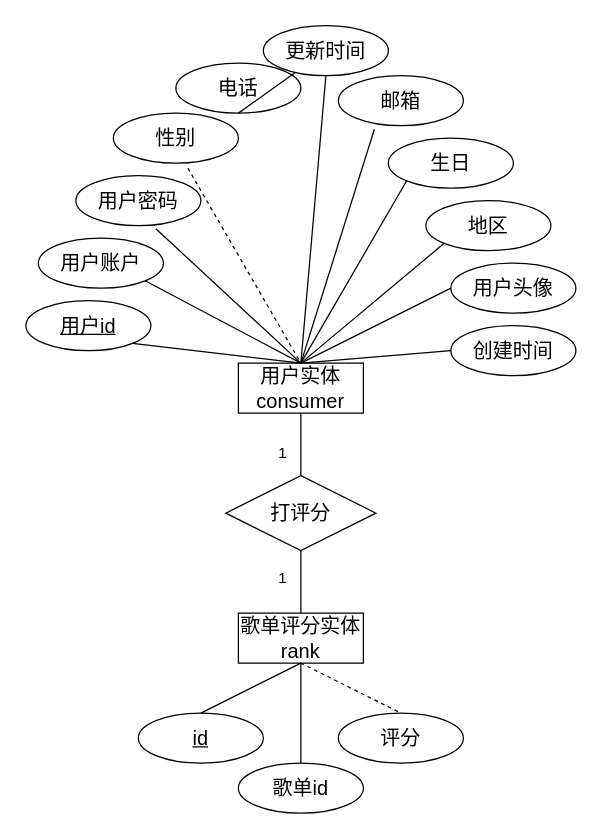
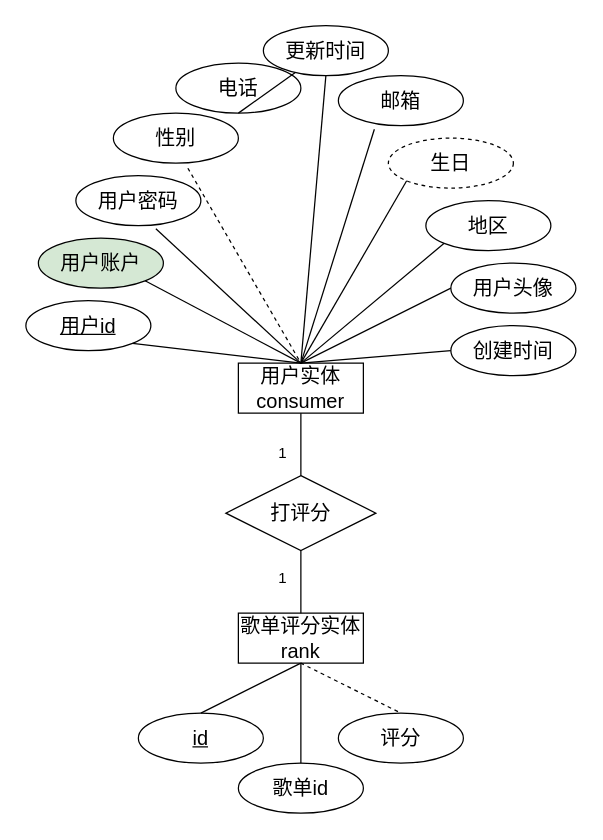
node "生日": style solid -> dashed
node "用户账户": fillcolor #ffffff -> #d5e8d4
